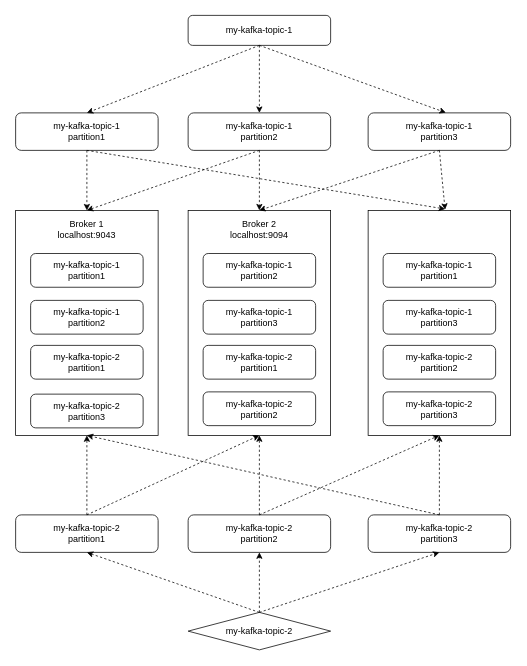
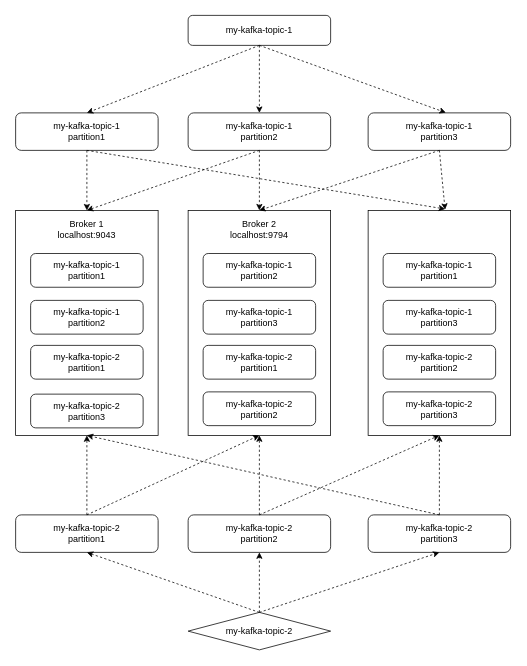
node "Broker 2 localhost:9094": label "Broker 2 localhost:9094" -> "Broker 2 localhost:9794"
